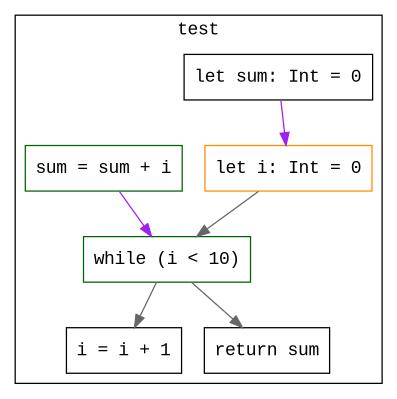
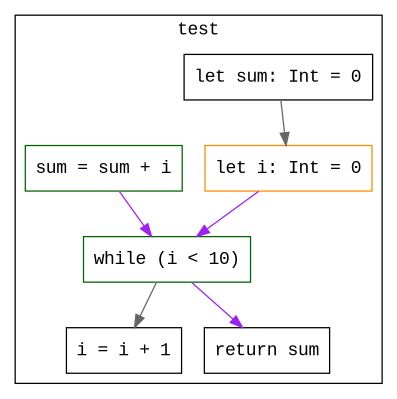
edge "let sum: Int = 0" -> "let i: Int = 0": color purple -> gray40
edge "let i: Int = 0" -> "while (i < 10)": color gray40 -> purple
edge "while (i < 10)" -> "return sum": color gray40 -> purple
